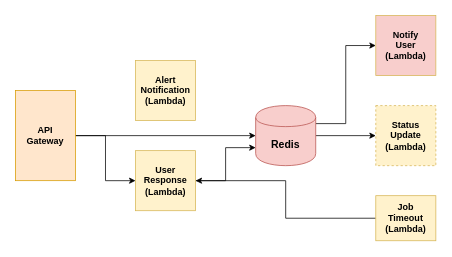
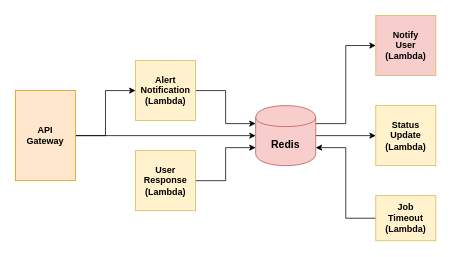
edge "Alert Notification (Lambda)" -> "Redis": added
node "Status Update (Lambda)": style dashed -> solid
edge "API Gateway" -> "User Response (Lambda)": now "API Gateway" -> "Alert Notification (Lambda)"
edge "Job Timeout (Lambda)" -> "User Response (Lambda)": now "Job Timeout (Lambda)" -> "Redis"
